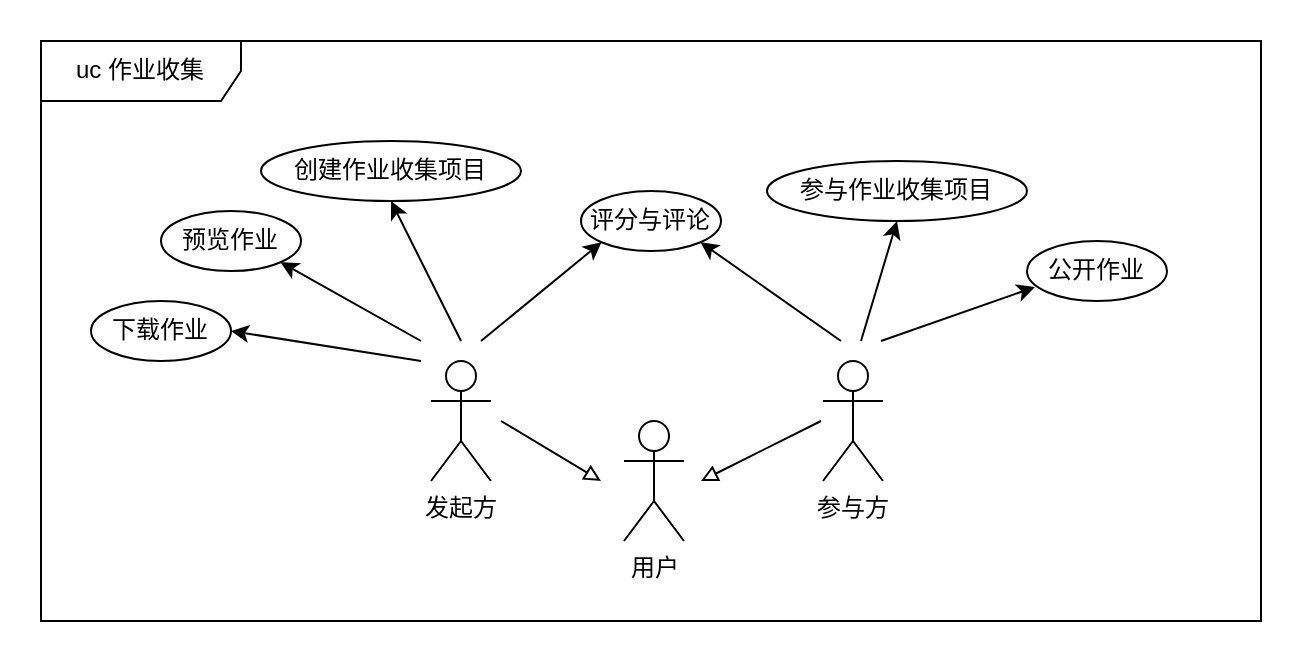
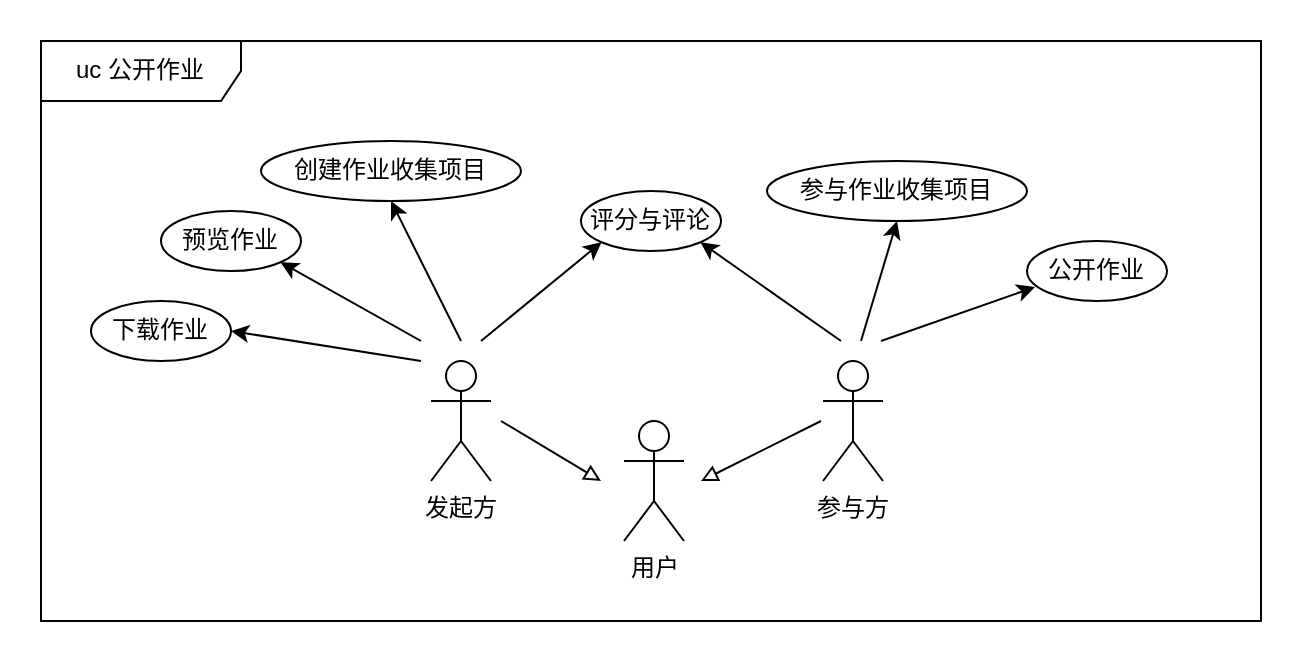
node "uc 作业收集": label "uc 作业收集" -> "uc 公开作业"
